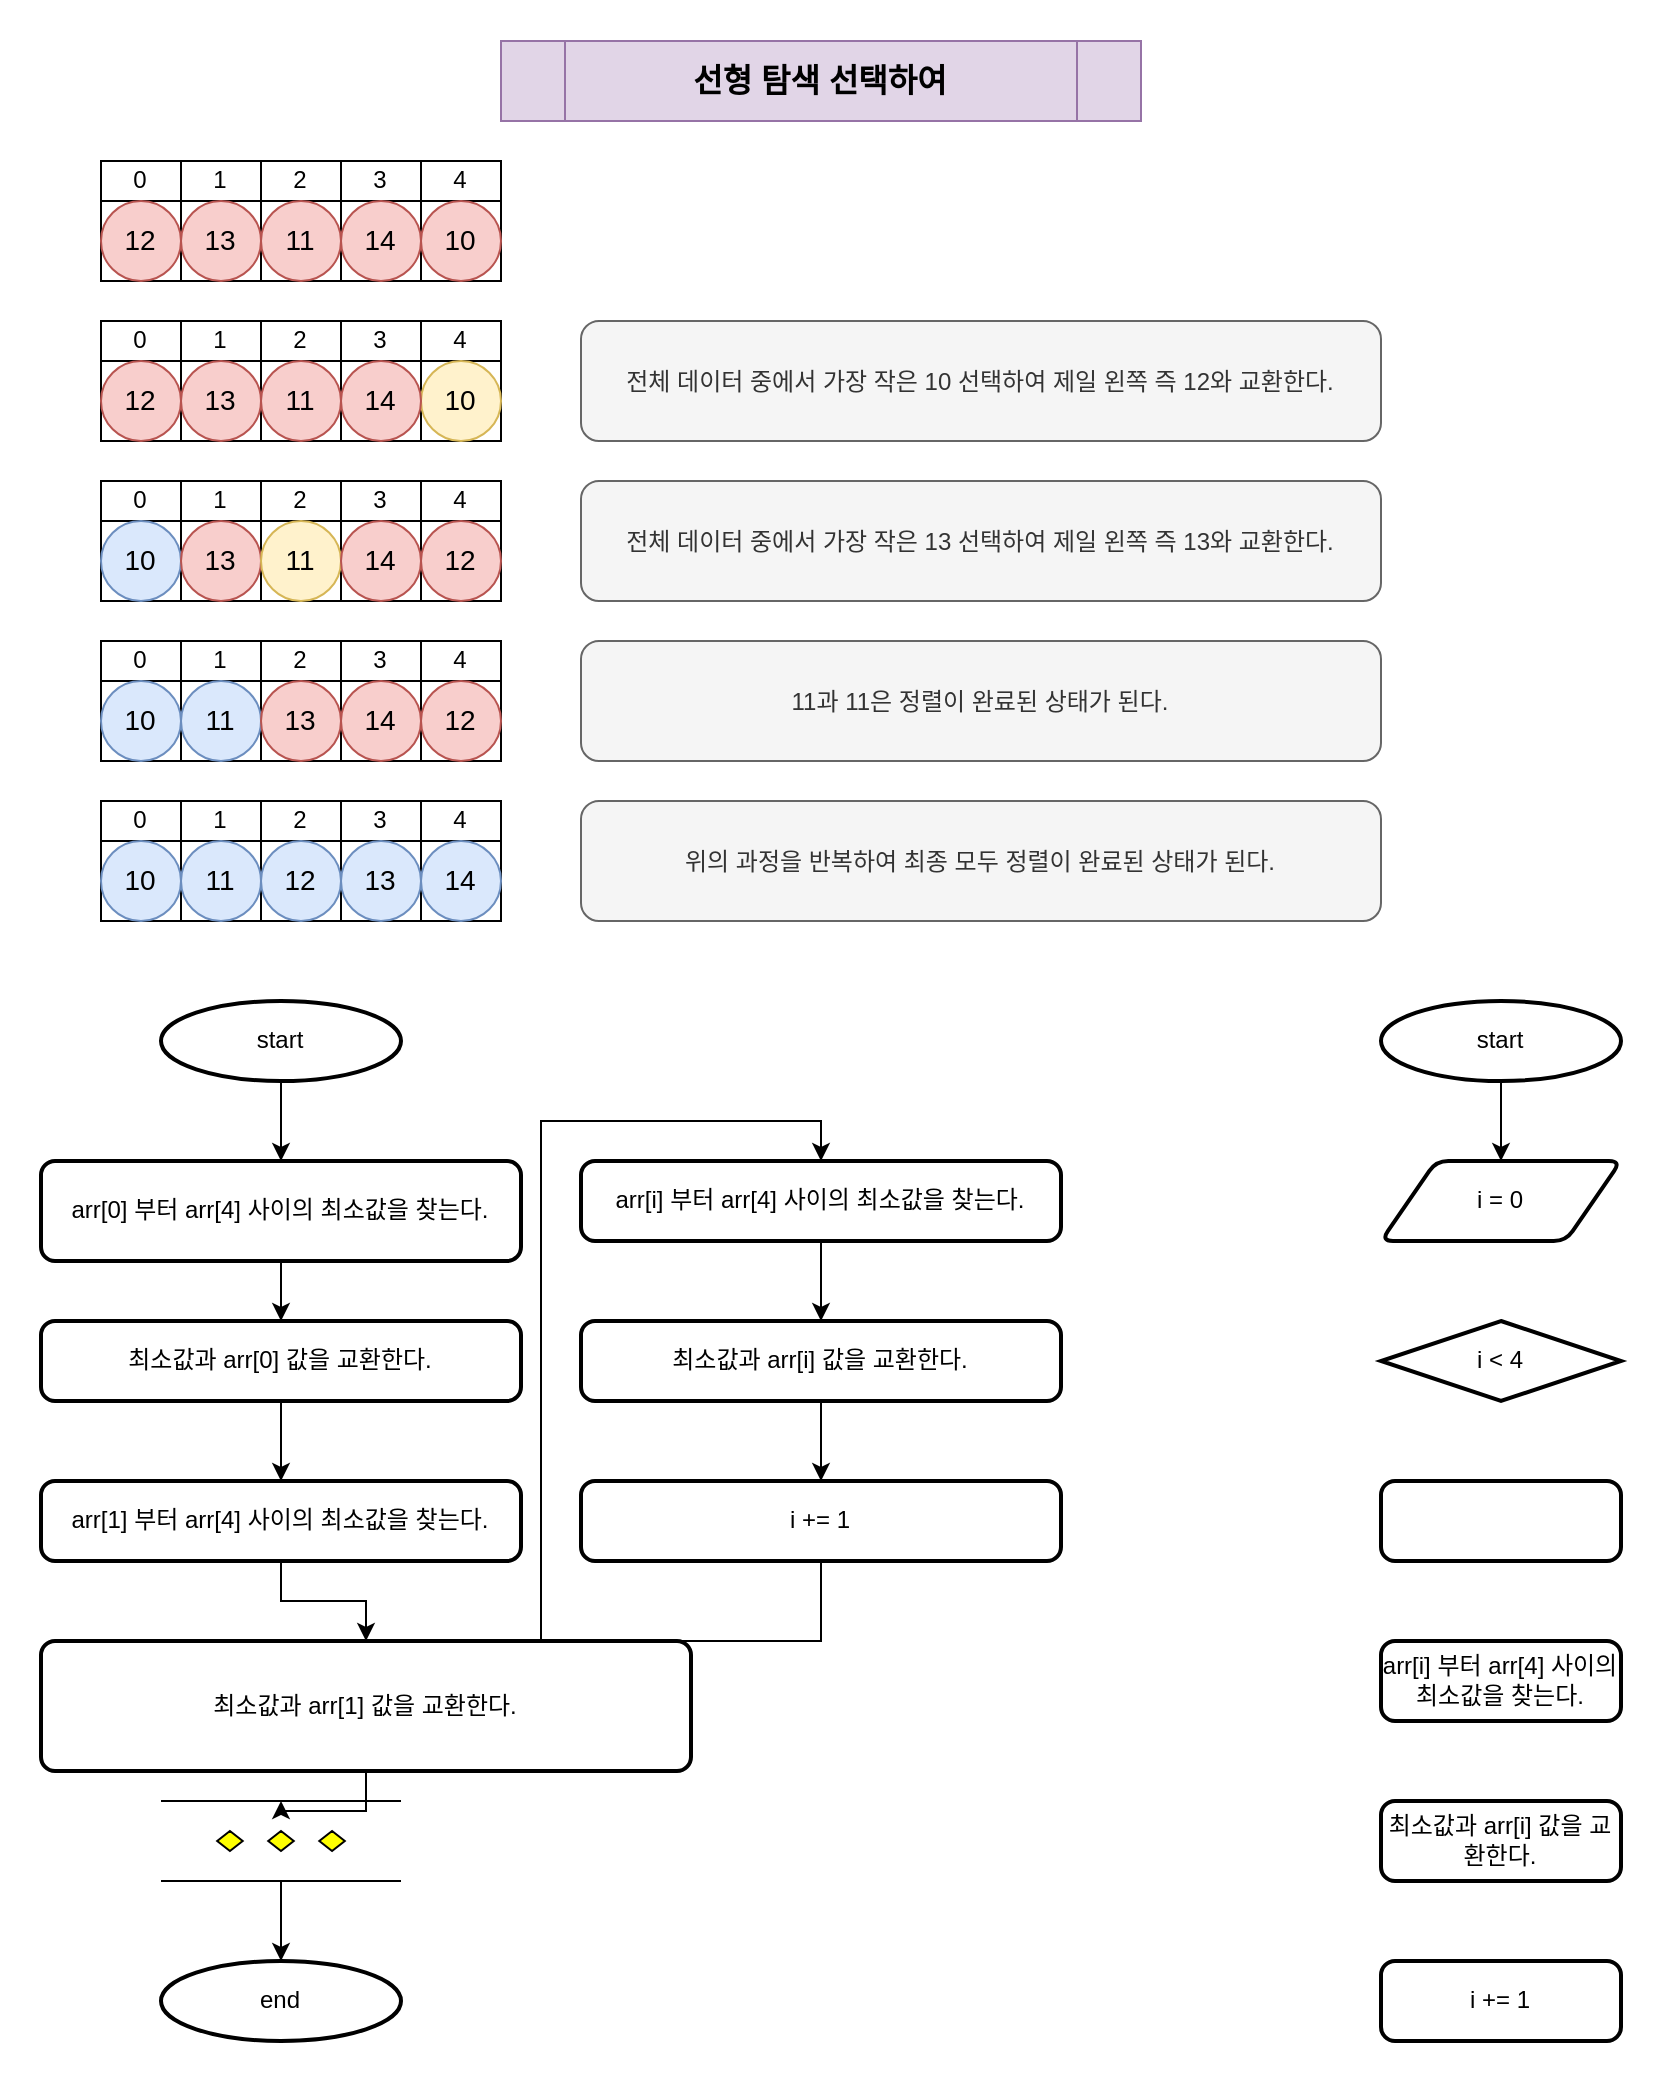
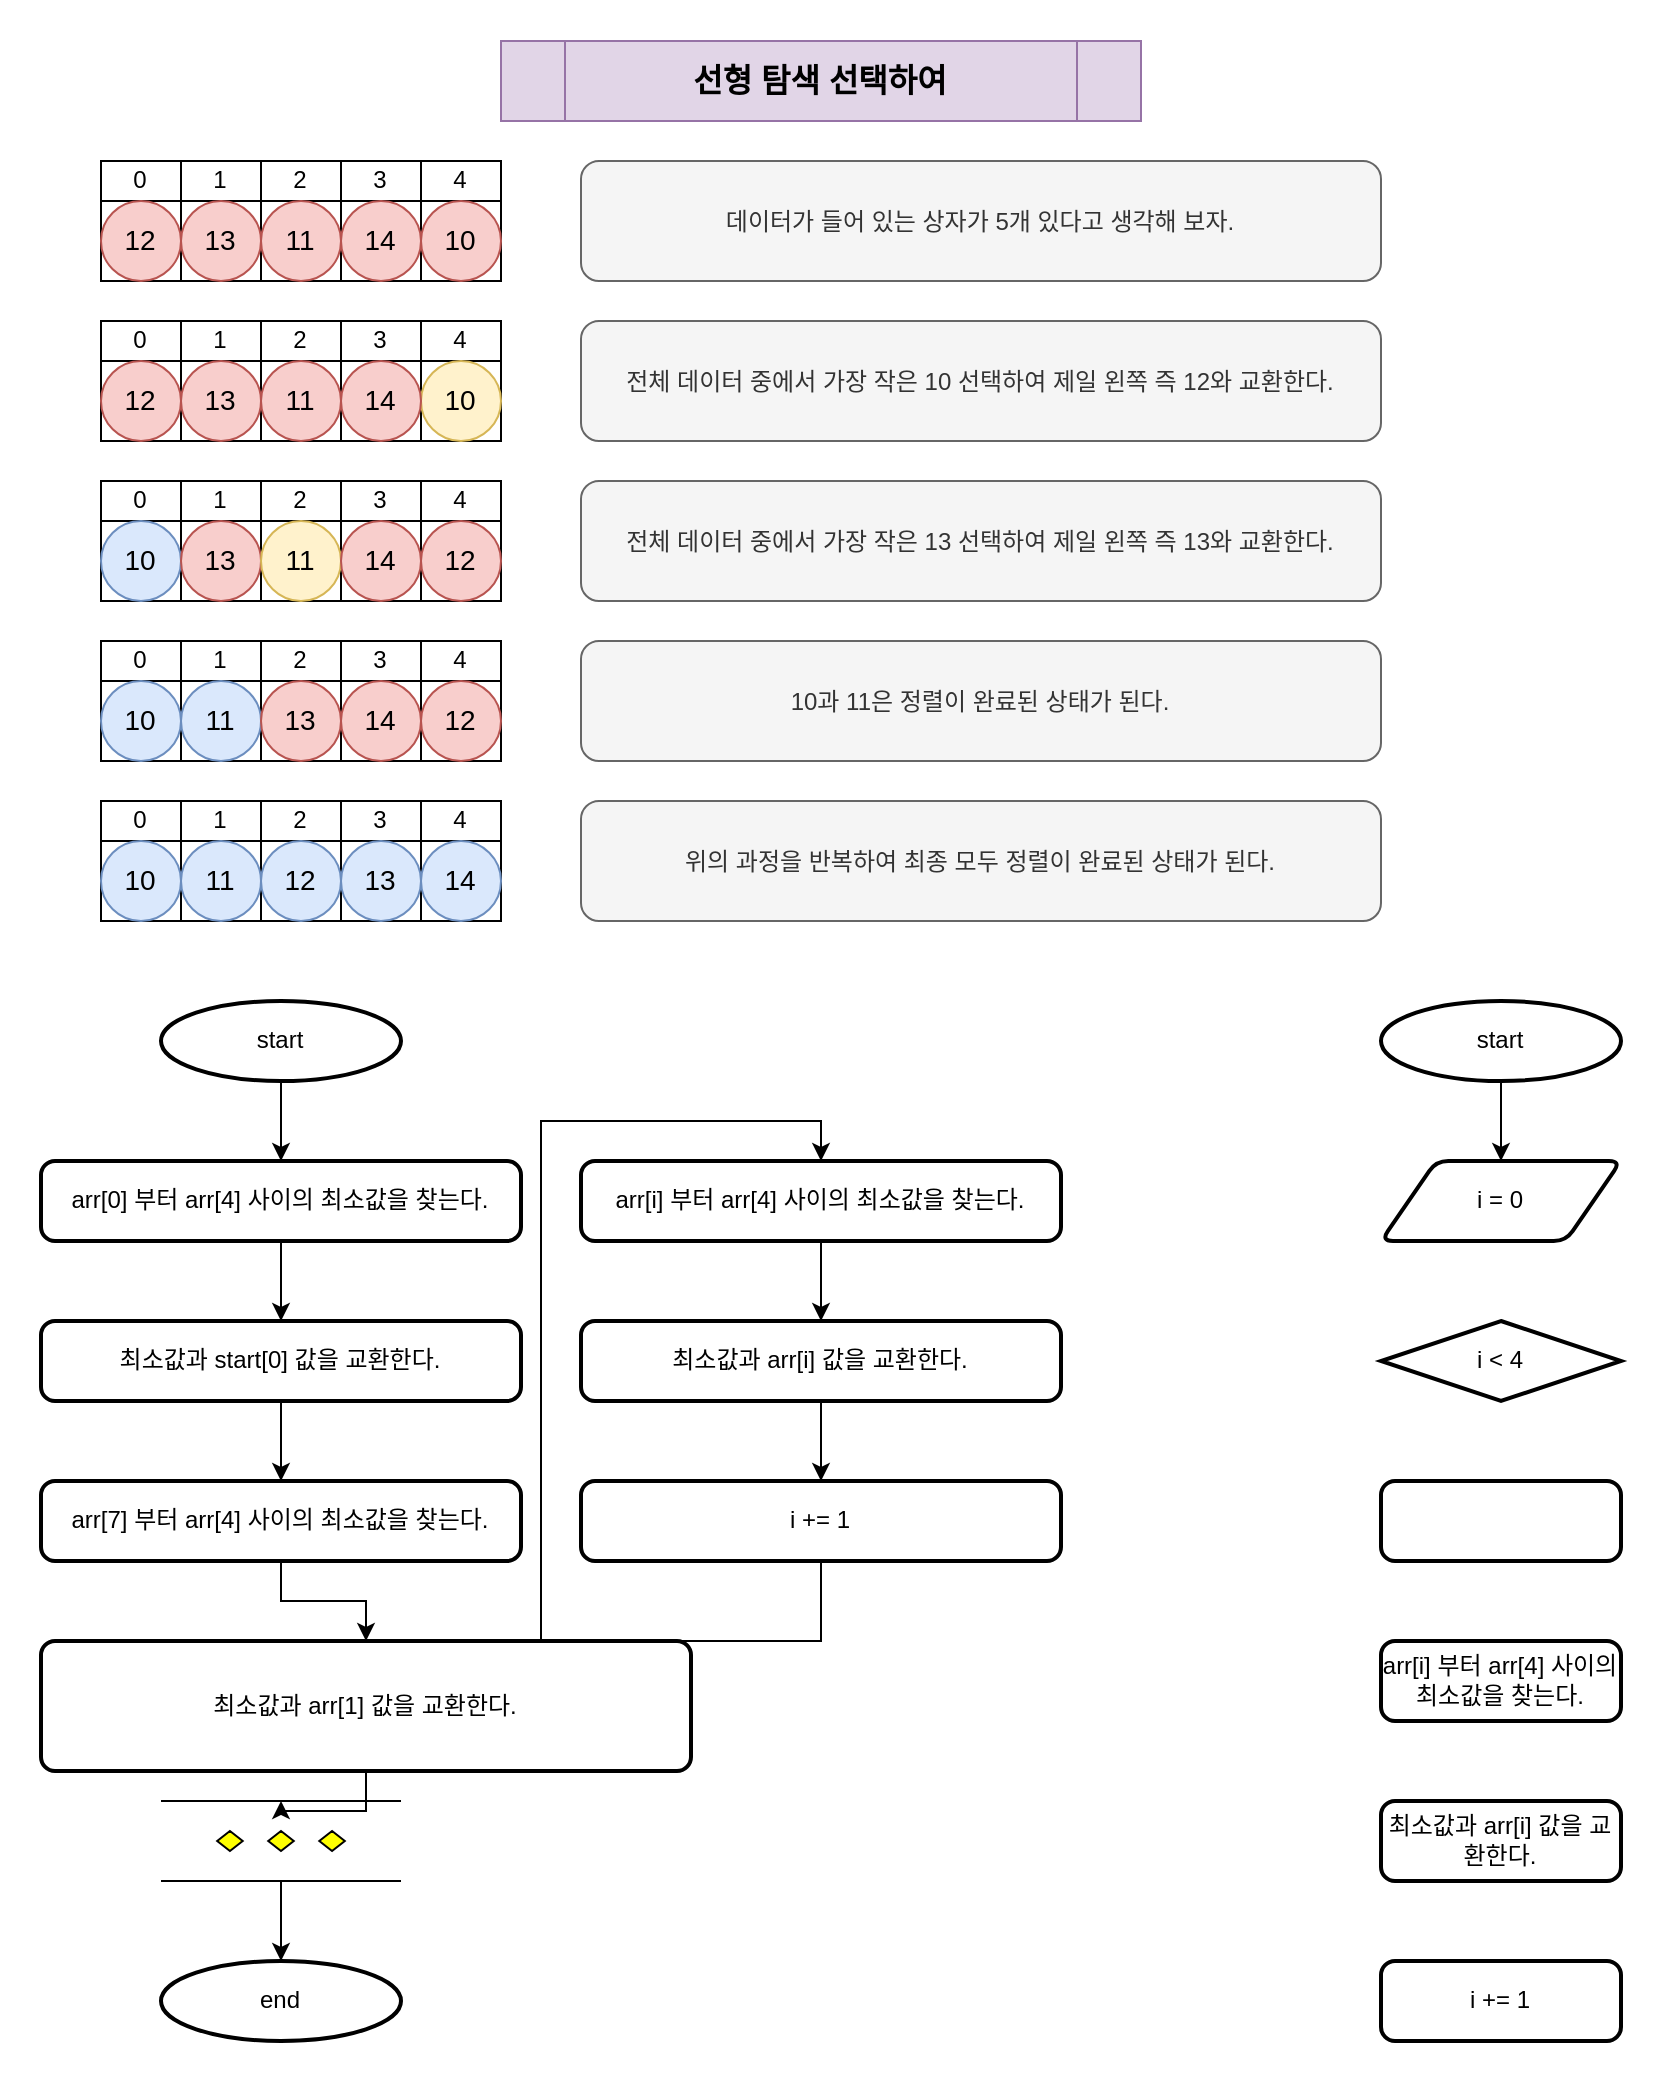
node "데이터가 들어 있는 상자가 5개 있다고 생각해 보자.": added
node "11과 11은 정렬이 완료된 상태가 된다.": label "11과 11은 정렬이 완료된 상태가 된다." -> "10과 11은 정렬이 완료된 상태가 된다."
node "arr[0] 부터 arr[4] 사이의 최소값을 찾는다.": size 480x100 -> 480x80
node "최소값과 arr[0] 값을 교환한다.": label "최소값과 arr[0] 값을 교환한다." -> "최소값과 start[0] 값을 교환한다."
node "arr[1] 부터 arr[4] 사이의 최소값을 찾는다.": label "arr[1] 부터 arr[4] 사이의 최소값을 찾는다." -> "arr[7] 부터 arr[4] 사이의 최소값을 찾는다."
